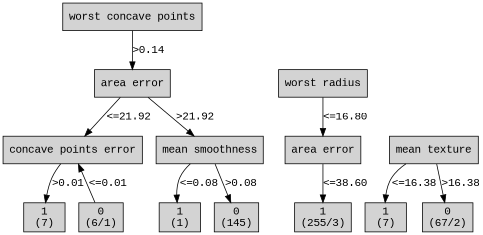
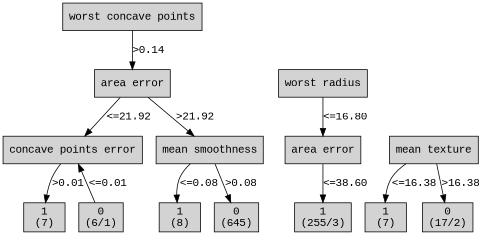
node "1 (1)": label "1 (1)" -> "1 (8)"
node "0 (145)": label "0 (145)" -> "0 (645)"
node "0 (67/2)": label "0 (67/2)" -> "0 (17/2)"
